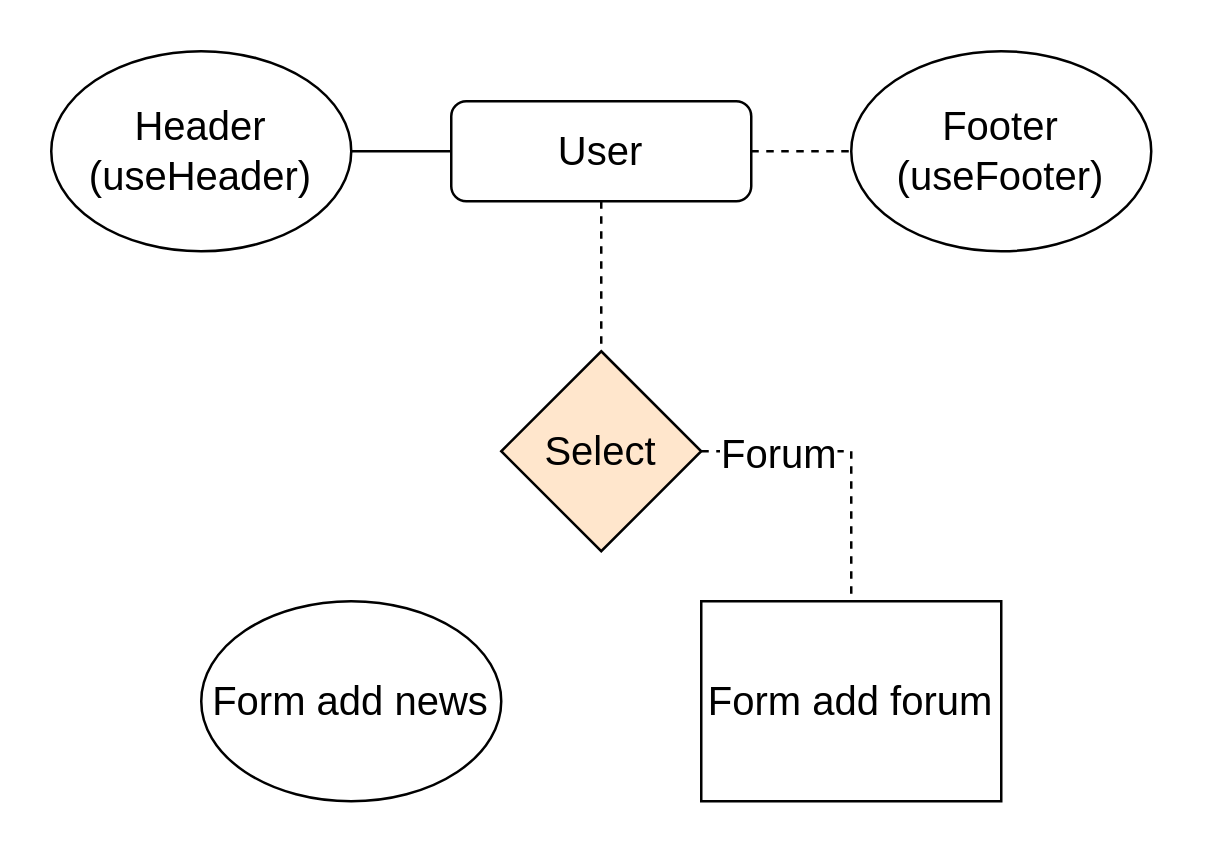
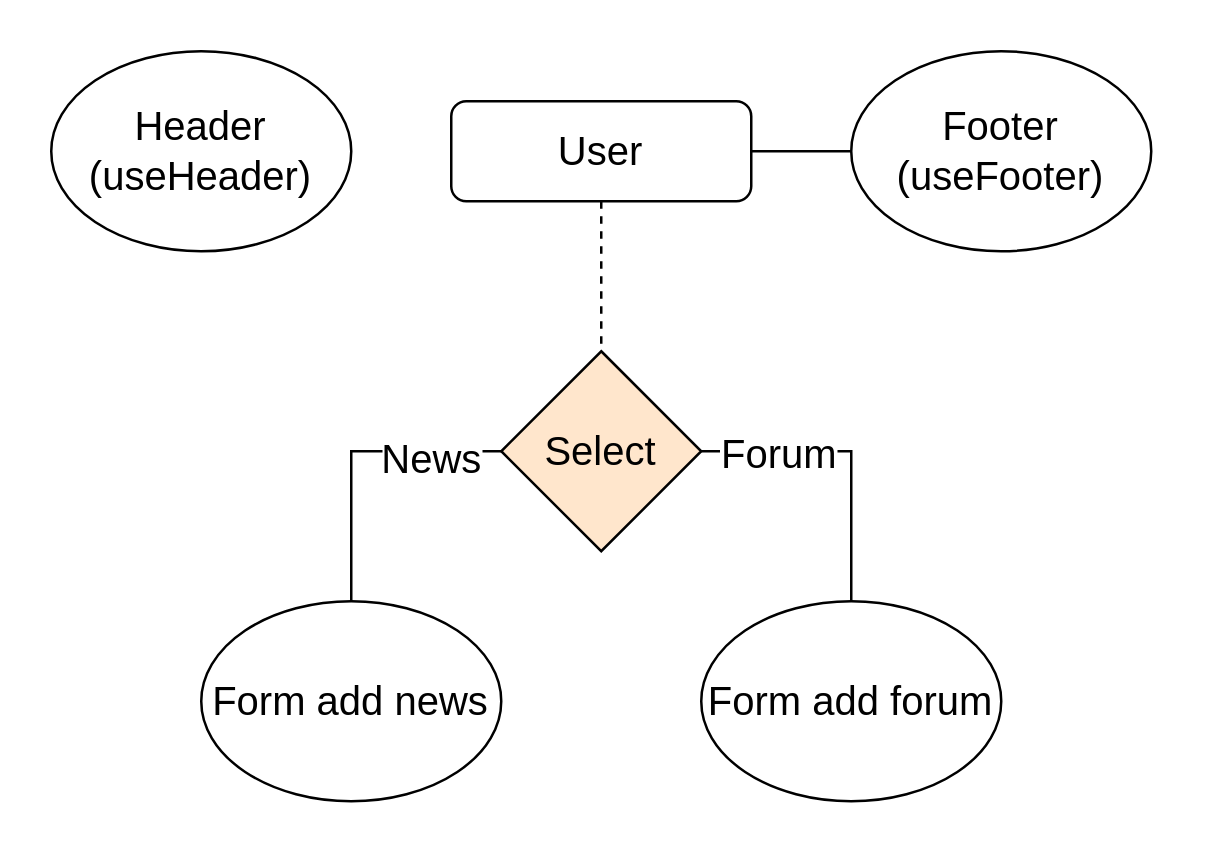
edge "Header (useHeader)" -- "User": removed
edge "User" -- "Footer (useFooter)": style dashed -> solid
edge "Select" -- "Form add news": added, label "News"
edge "Select" -- "Form add forum": style dashed -> solid
node "Form add forum": shape rectangle -> ellipse
